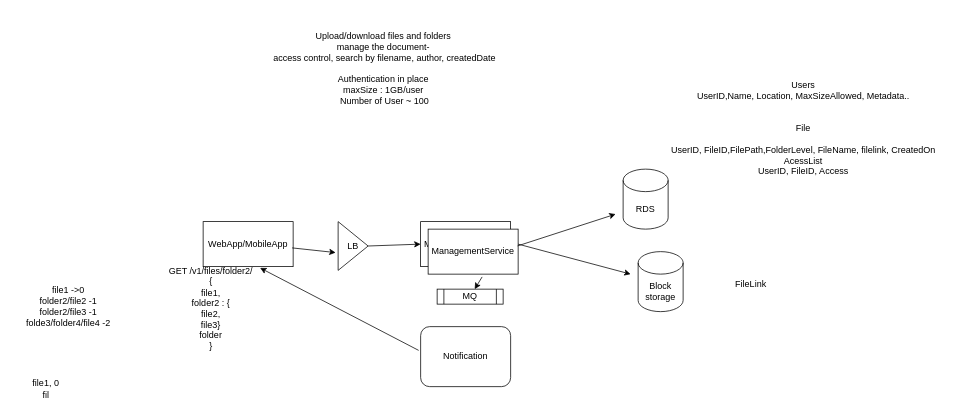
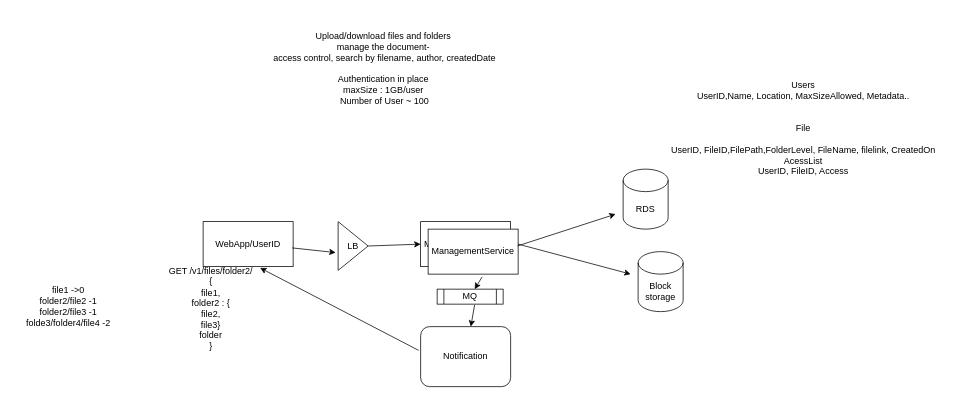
node "WebApp/MobileApp": label "WebApp/MobileApp" -> "WebApp/UserID"
node "FileLink": removed
edge "MQ" -> "Notification": added
node "file1, 0 fil": removed
